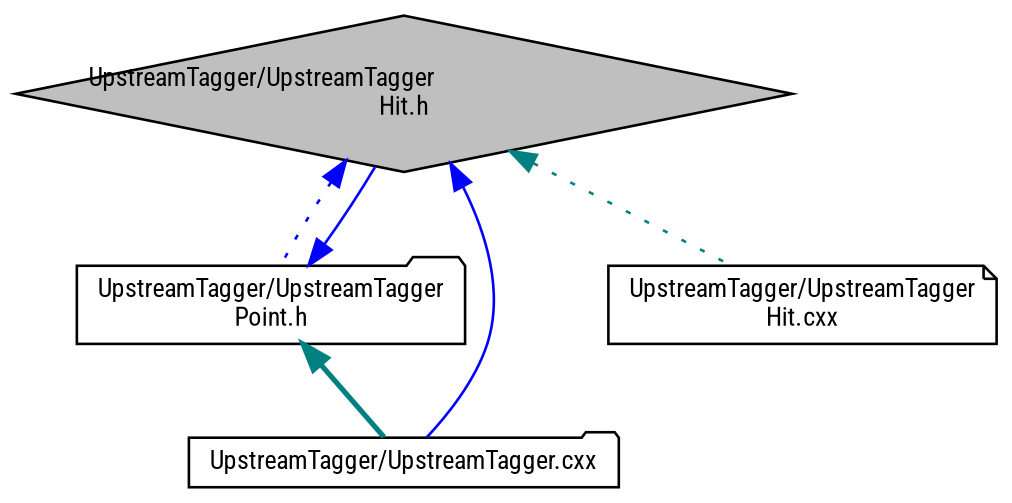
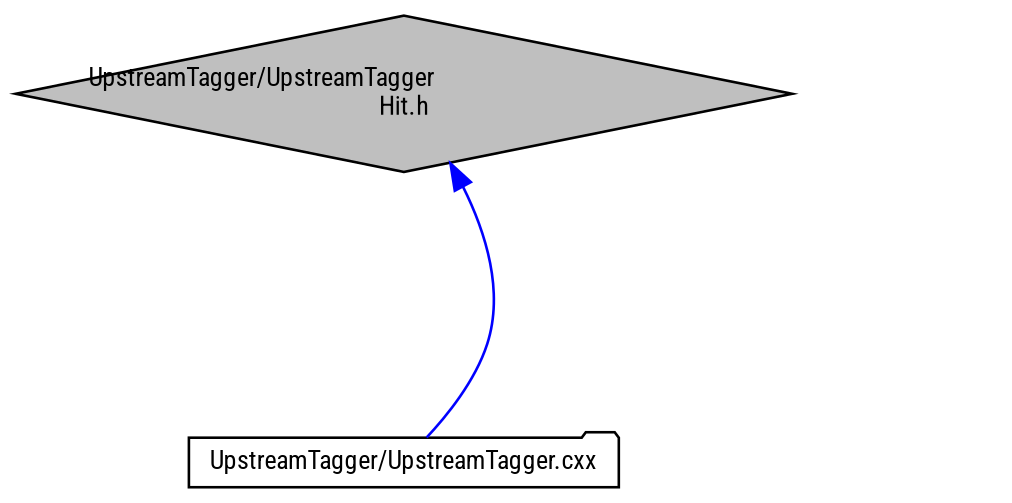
node "UpstreamTagger/UpstreamTagger Point.h": removed
node "UpstreamTagger/UpstreamTagger Hit.cxx": removed
